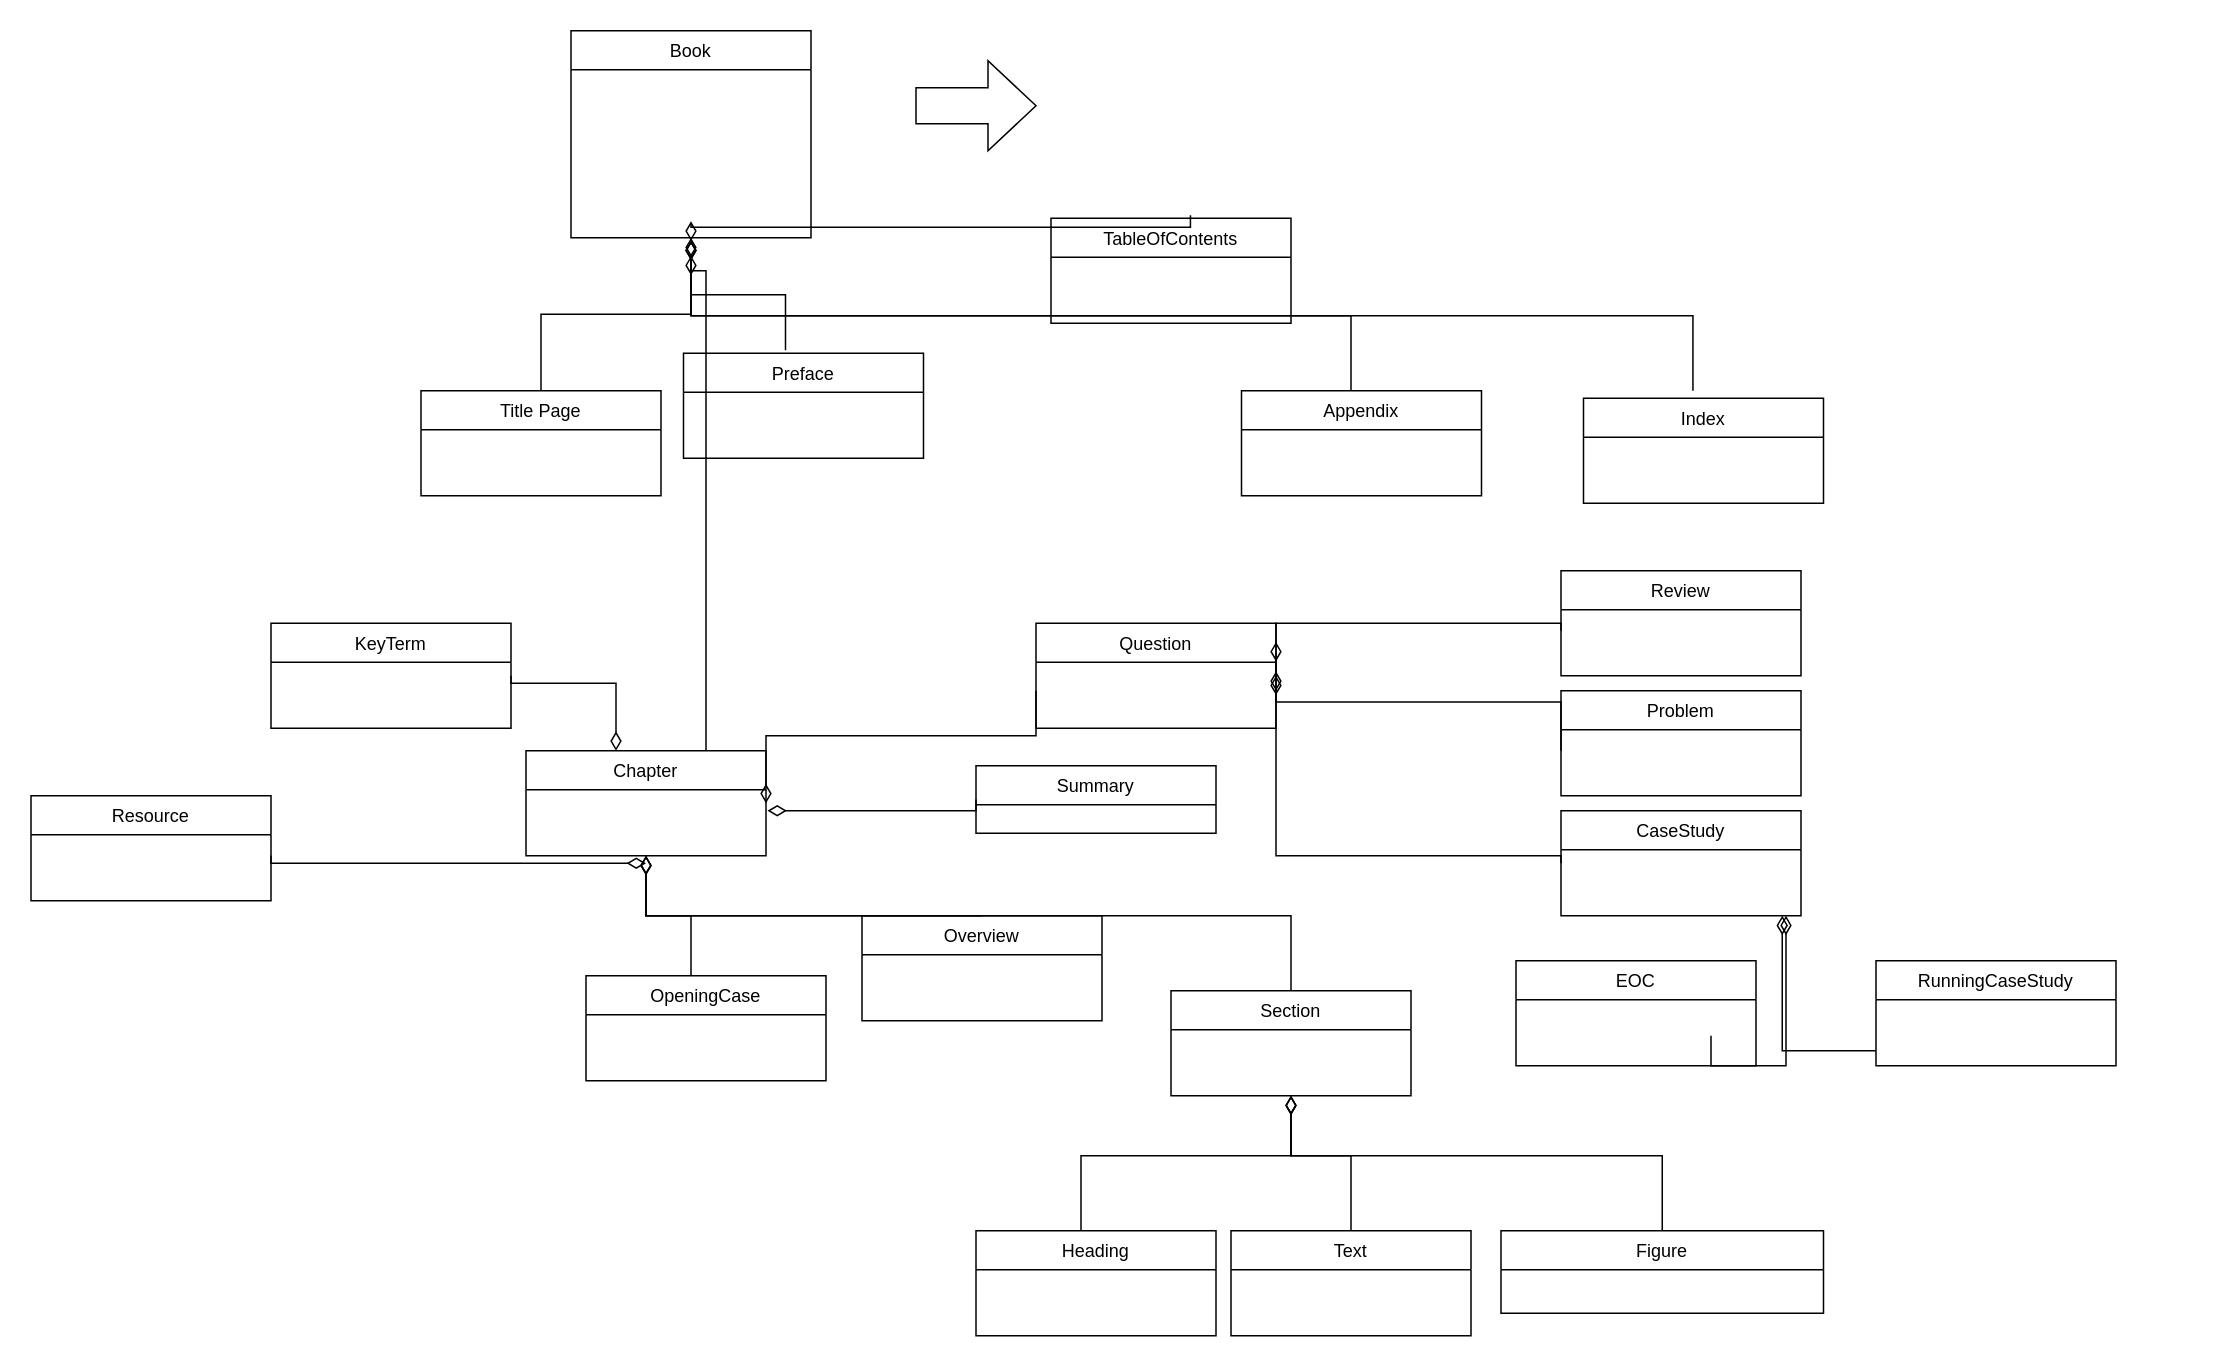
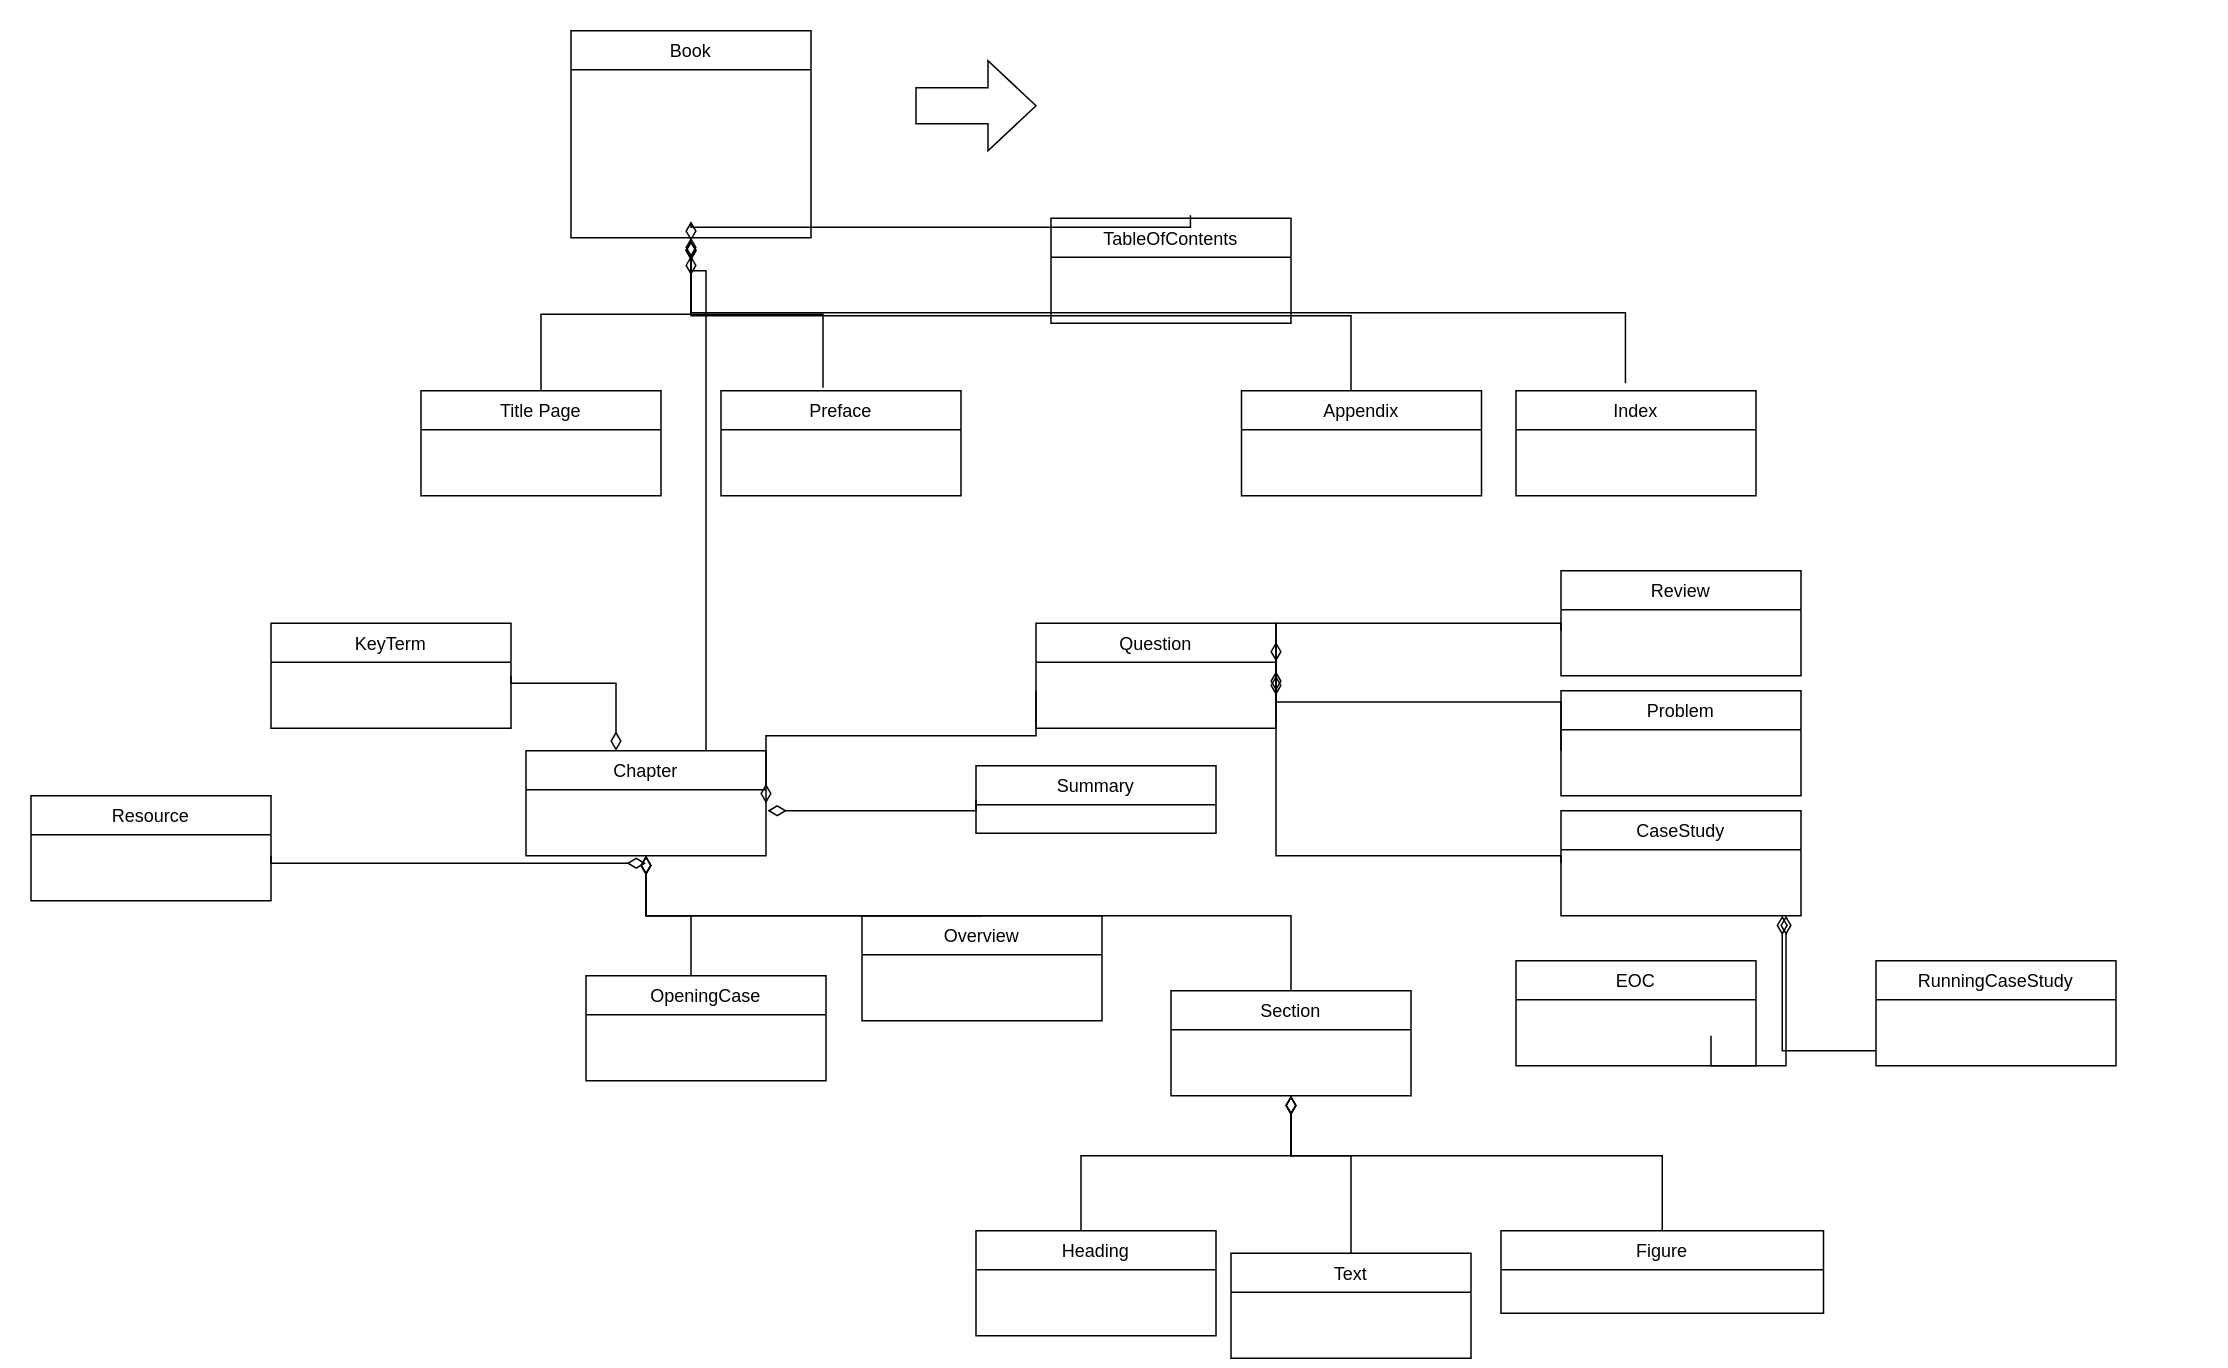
node "Preface": moved (803, 406) -> (841, 443)
node "Index": moved (1703, 451) -> (1636, 443)
node "Text": moved (1351, 1283) -> (1351, 1306)
